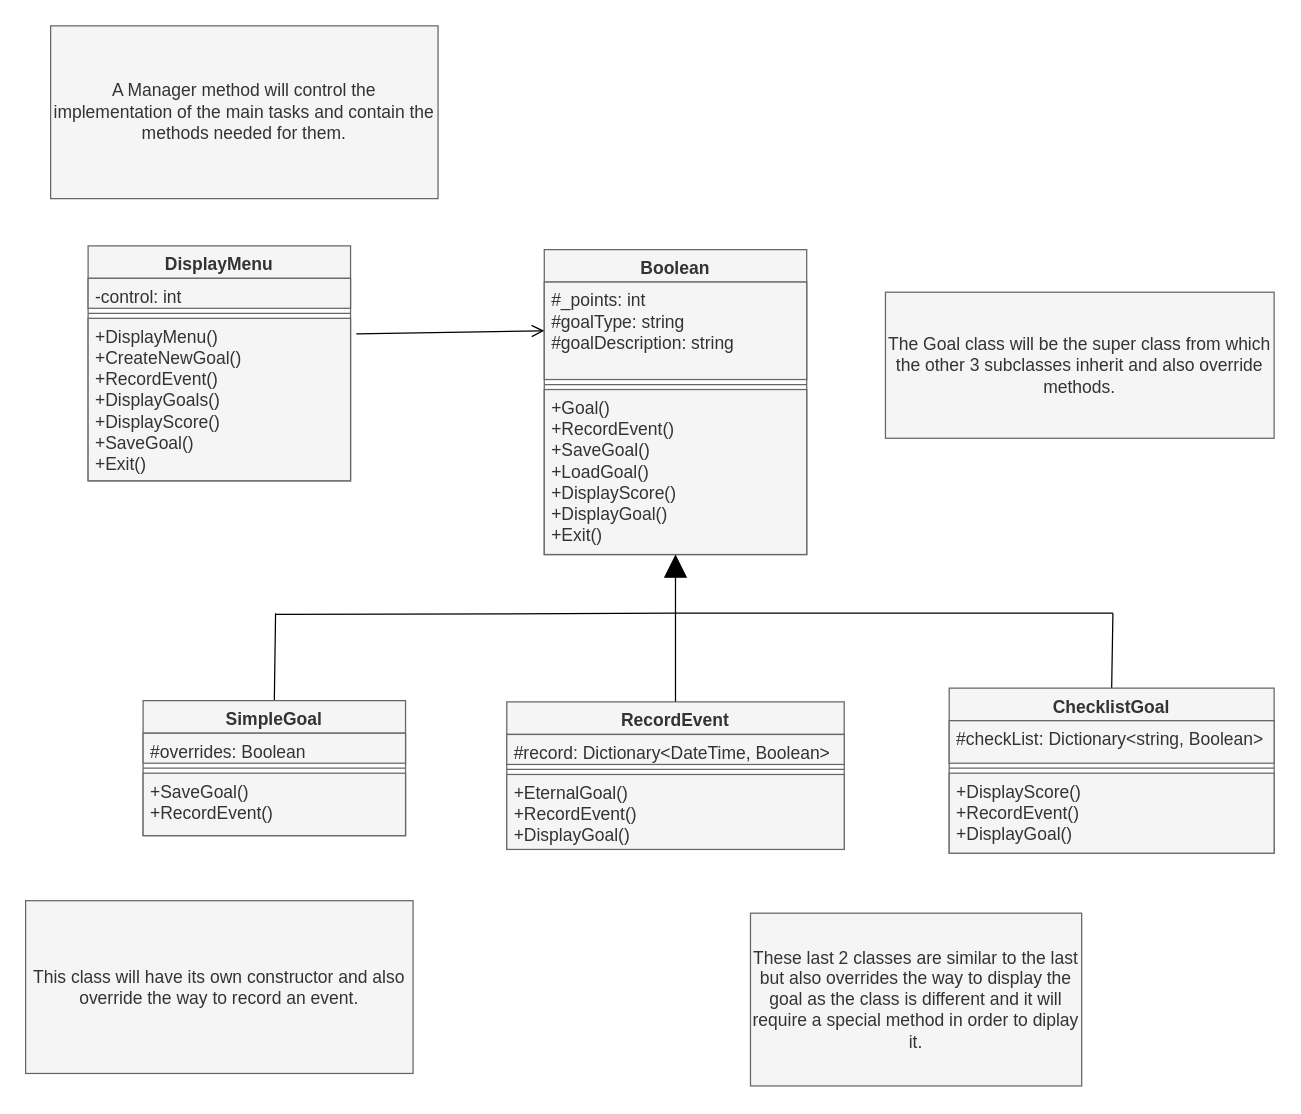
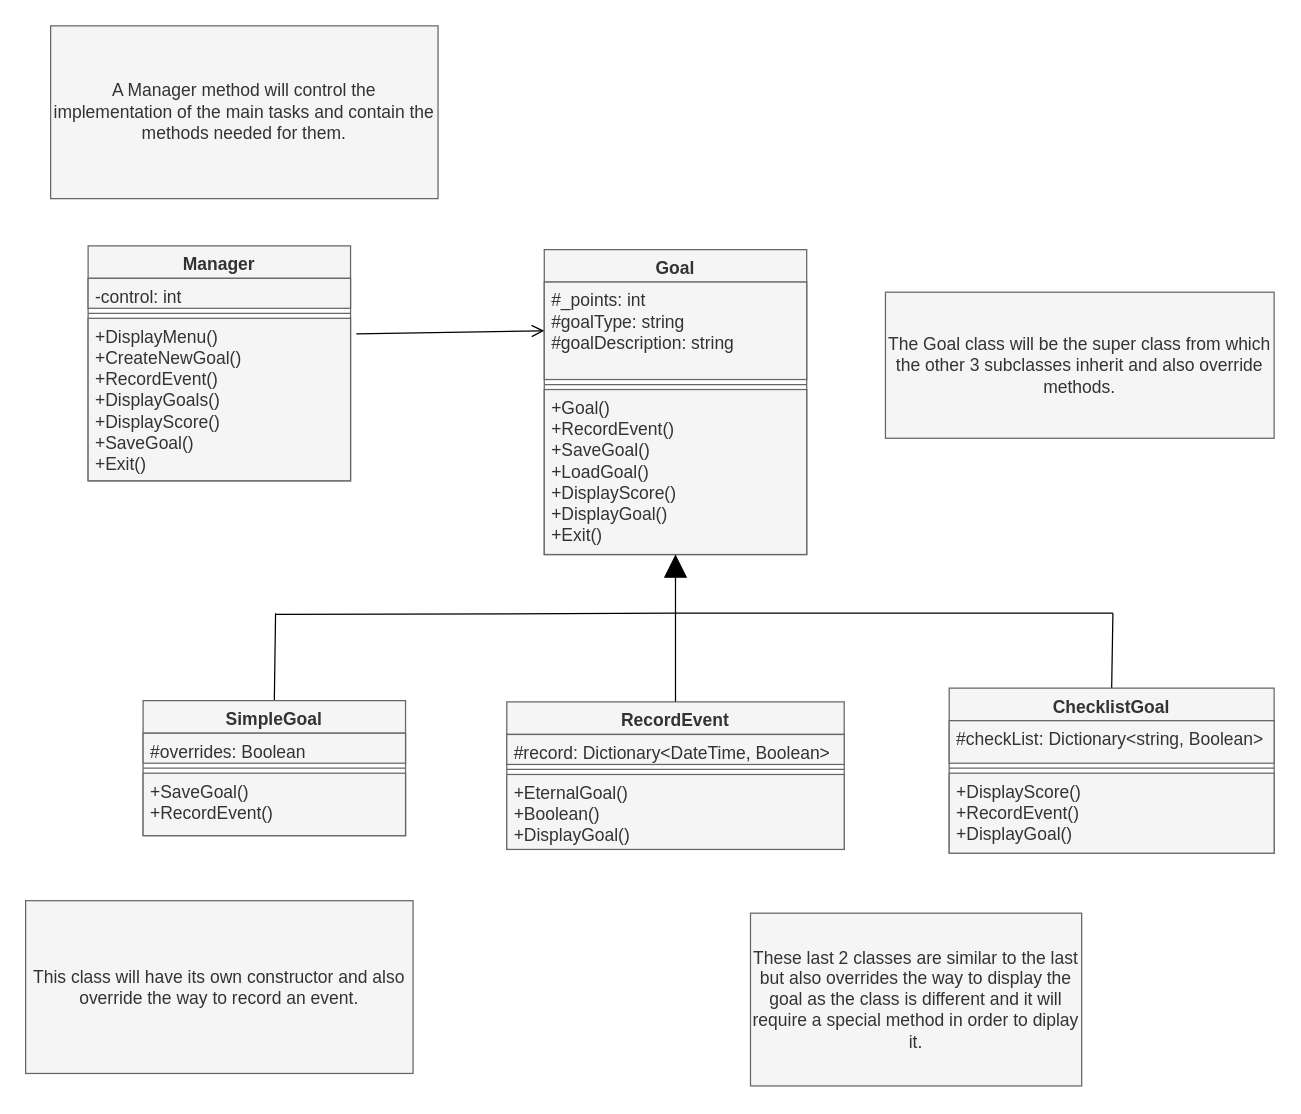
node "DisplayMenu": label "DisplayMenu" -> "Manager"
node "Boolean": label "Boolean" -> "Goal"
node "+EternalGoal() +RecordEvent() +DisplayGoal()": label "+EternalGoal() +RecordEvent() +DisplayGoal()" -> "+EternalGoal() +Boolean() +DisplayGoal()"
